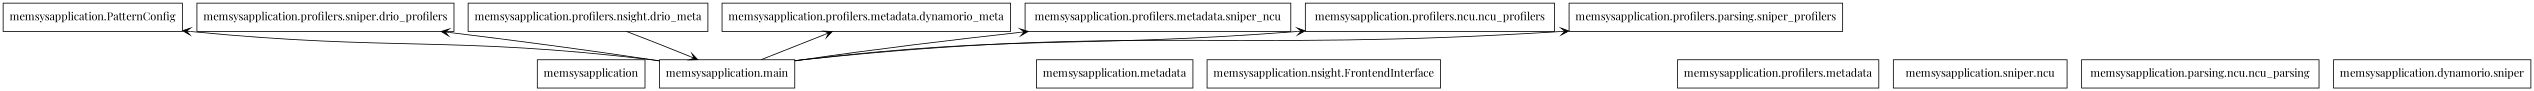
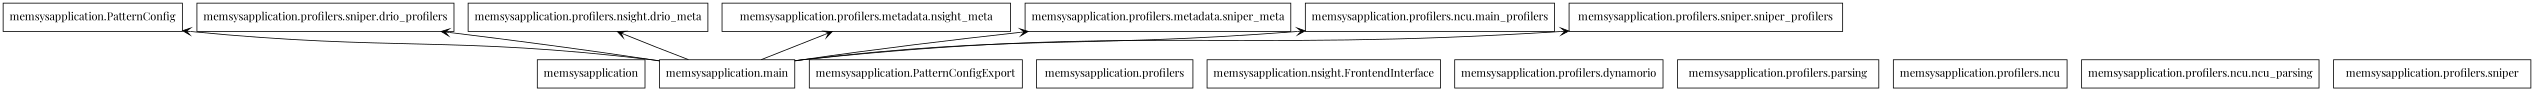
node "memsysapplication.profilers.metadata.dynamorio_meta": label "memsysapplication.profilers.metadata.dynamorio_meta" -> "memsysapplication.profilers.metadata.nsight_meta"
node "memsysapplication.profilers.metadata.sniper_ncu": label "memsysapplication.profilers.metadata.sniper_ncu" -> "memsysapplication.profilers.metadata.sniper_meta"
node "memsysapplication.profilers.ncu.ncu_profilers": label "memsysapplication.profilers.ncu.ncu_profilers" -> "memsysapplication.profilers.ncu.main_profilers"
node "memsysapplication.profilers.parsing.sniper_profilers": label "memsysapplication.profilers.parsing.sniper_profilers" -> "memsysapplication.profilers.sniper.sniper_profilers"
edge "memsysapplication.profilers.nsight.drio_meta" -> "memsysapplication.main": reversed
node "memsysapplication.PatternConfigExport": added
node "memsysapplication.metadata": label "memsysapplication.metadata" -> "memsysapplication.profilers"
node "memsysapplication.profilers.dynamorio": added
node "memsysapplication.profilers.metadata": label "memsysapplication.profilers.metadata" -> "memsysapplication.profilers.parsing"
node "memsysapplication.sniper.ncu": label "memsysapplication.sniper.ncu" -> "memsysapplication.profilers.ncu"
node "memsysapplication.parsing.ncu.ncu_parsing": label "memsysapplication.parsing.ncu.ncu_parsing" -> "memsysapplication.profilers.ncu.ncu_parsing"
node "memsysapplication.dynamorio.sniper": label "memsysapplication.dynamorio.sniper" -> "memsysapplication.profilers.sniper"
